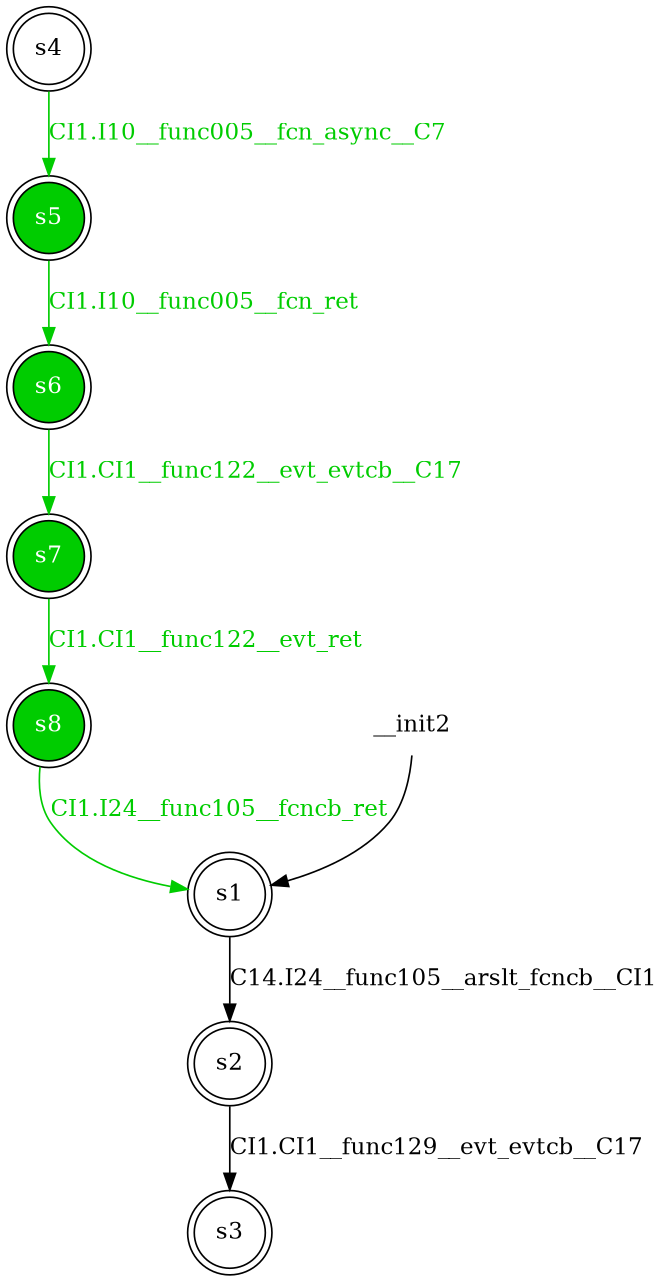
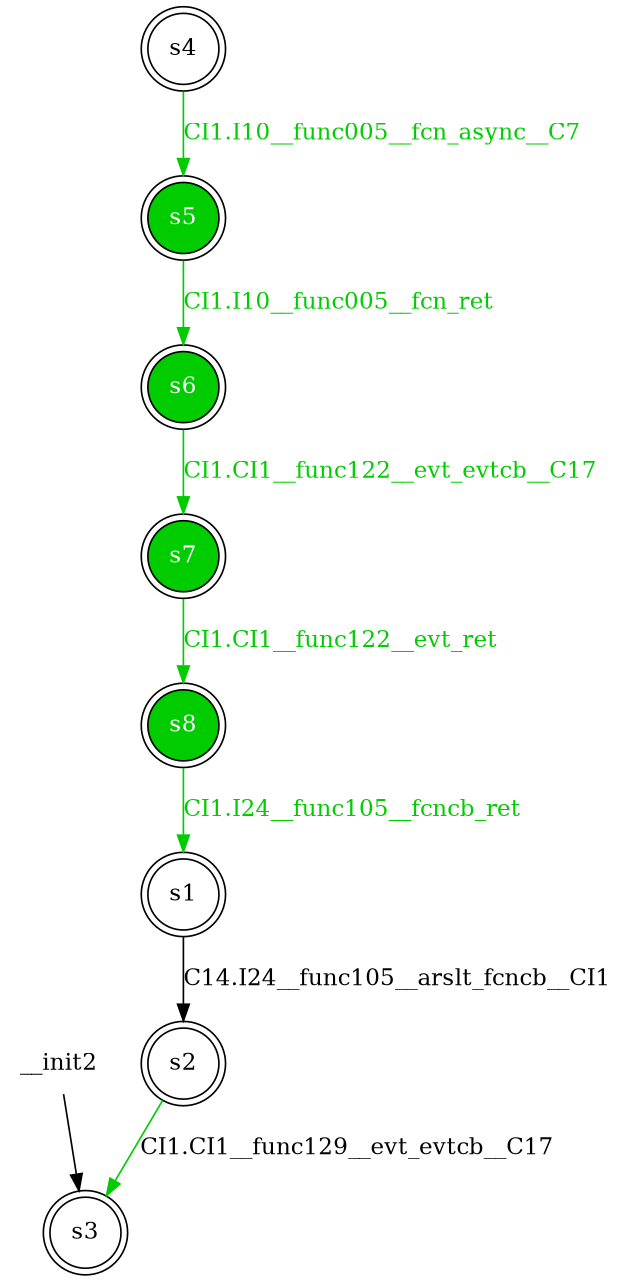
edge "__init2" -> "s1": now "__init2" -> "s3"
edge "s2" -> "s3": color black -> #00cc00
